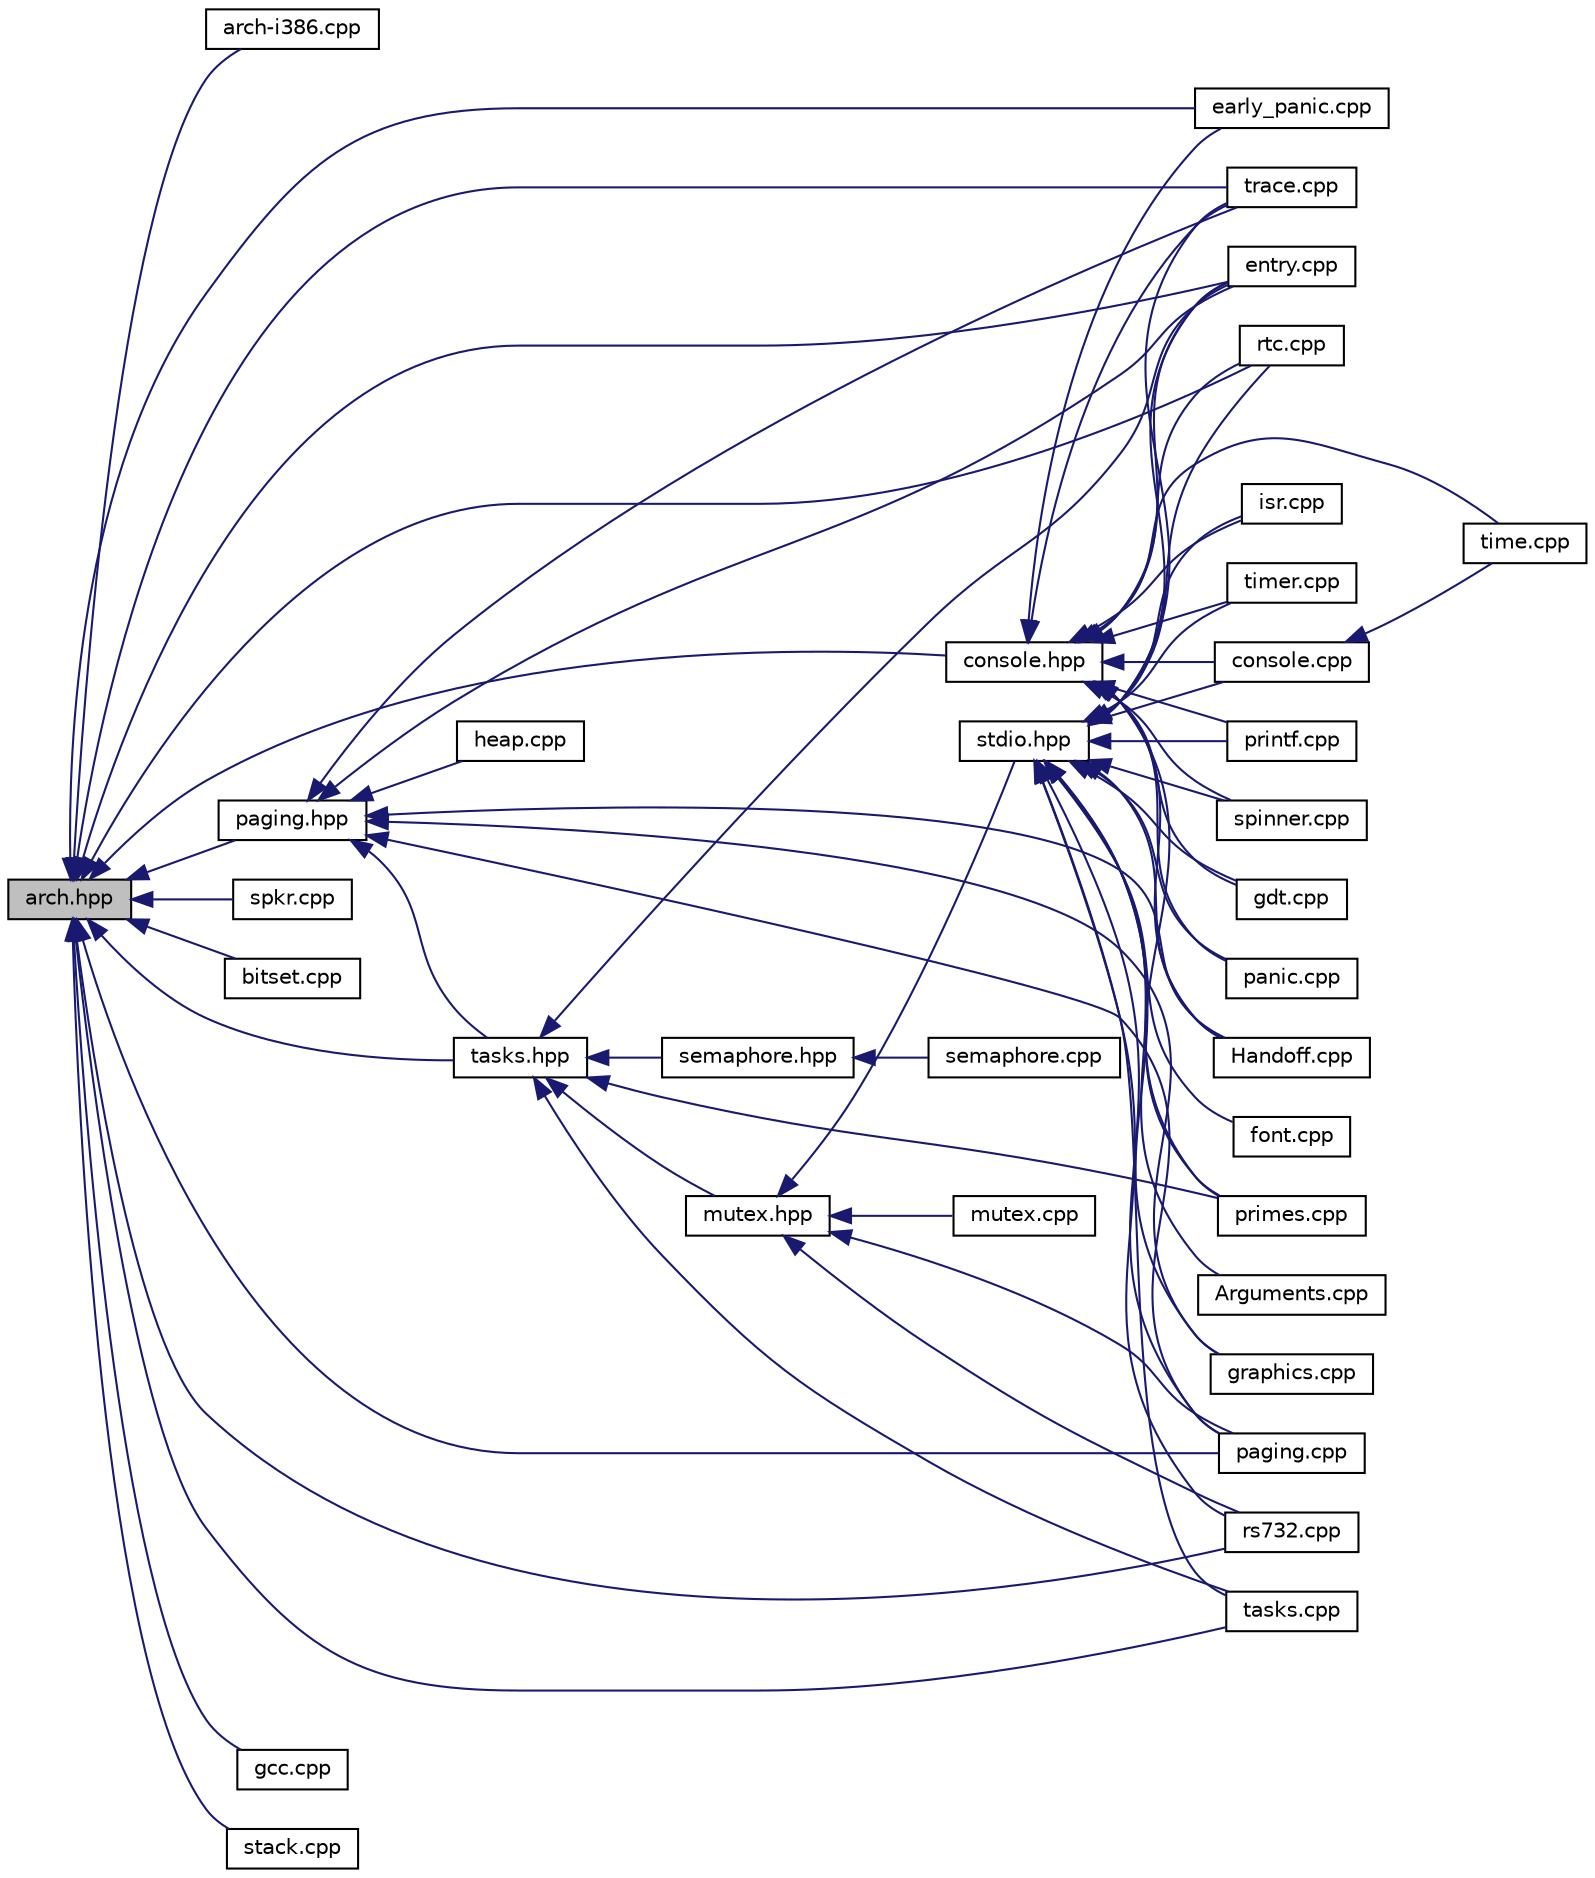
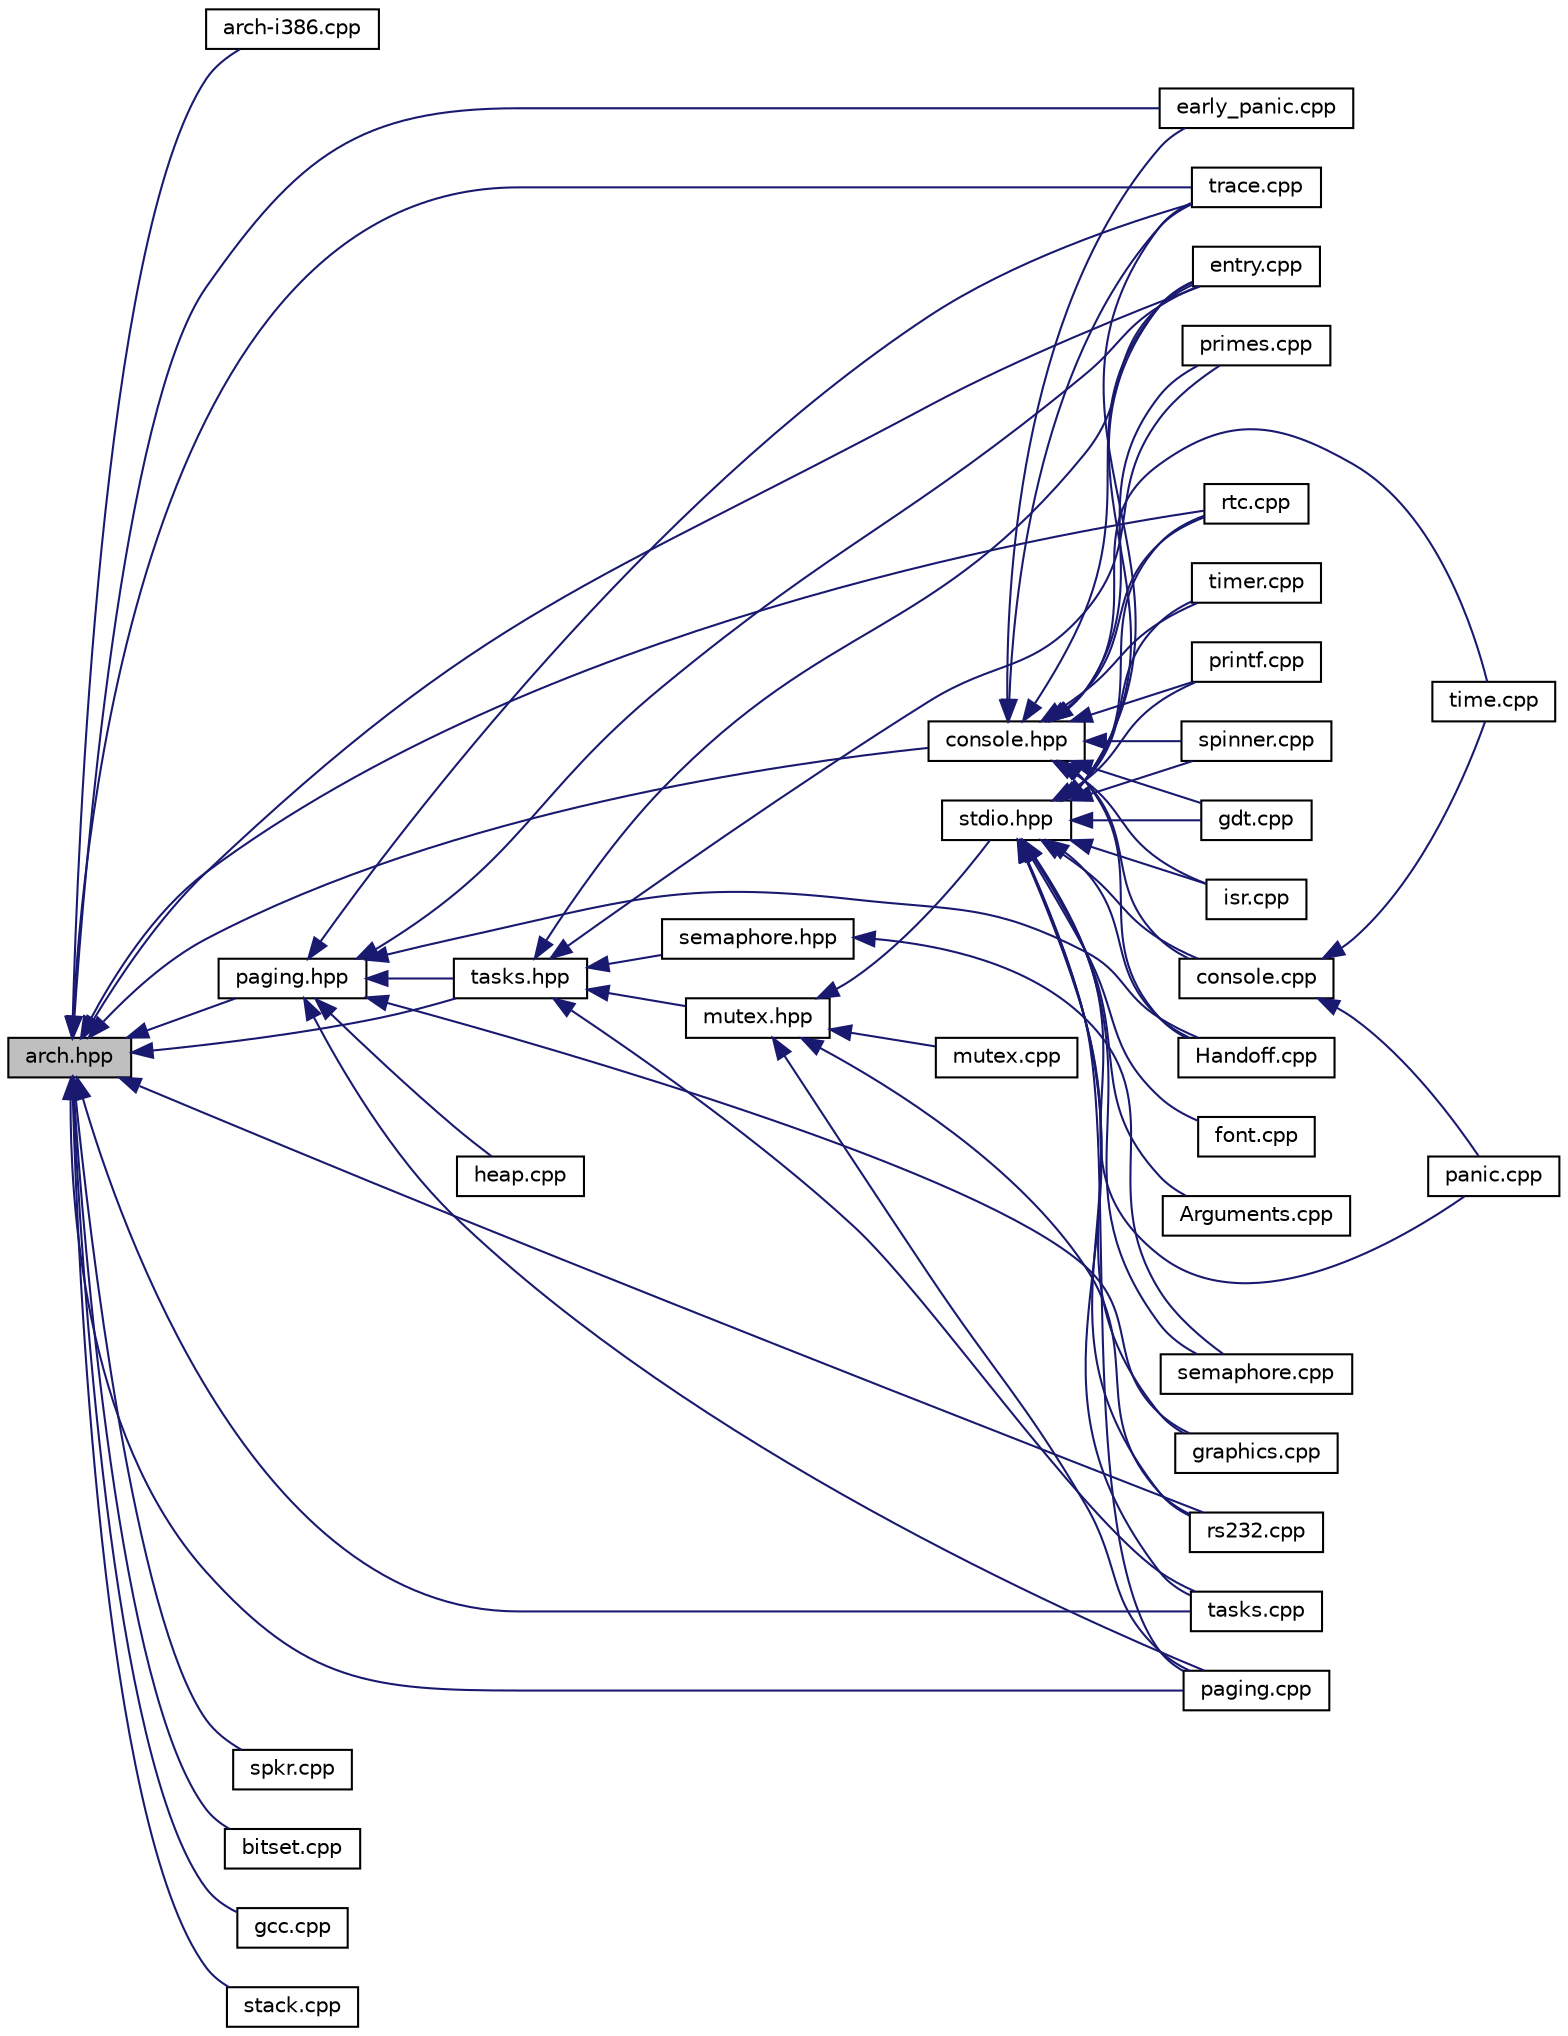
edge "panic.cpp" -> "console.hpp": now "panic.cpp" -> "console.cpp"
edge "primes.cpp" -> "stdio.hpp": now "semaphore.cpp" -> "stdio.hpp"
node "rs732.cpp": label "rs732.cpp" -> "rs232.cpp"
